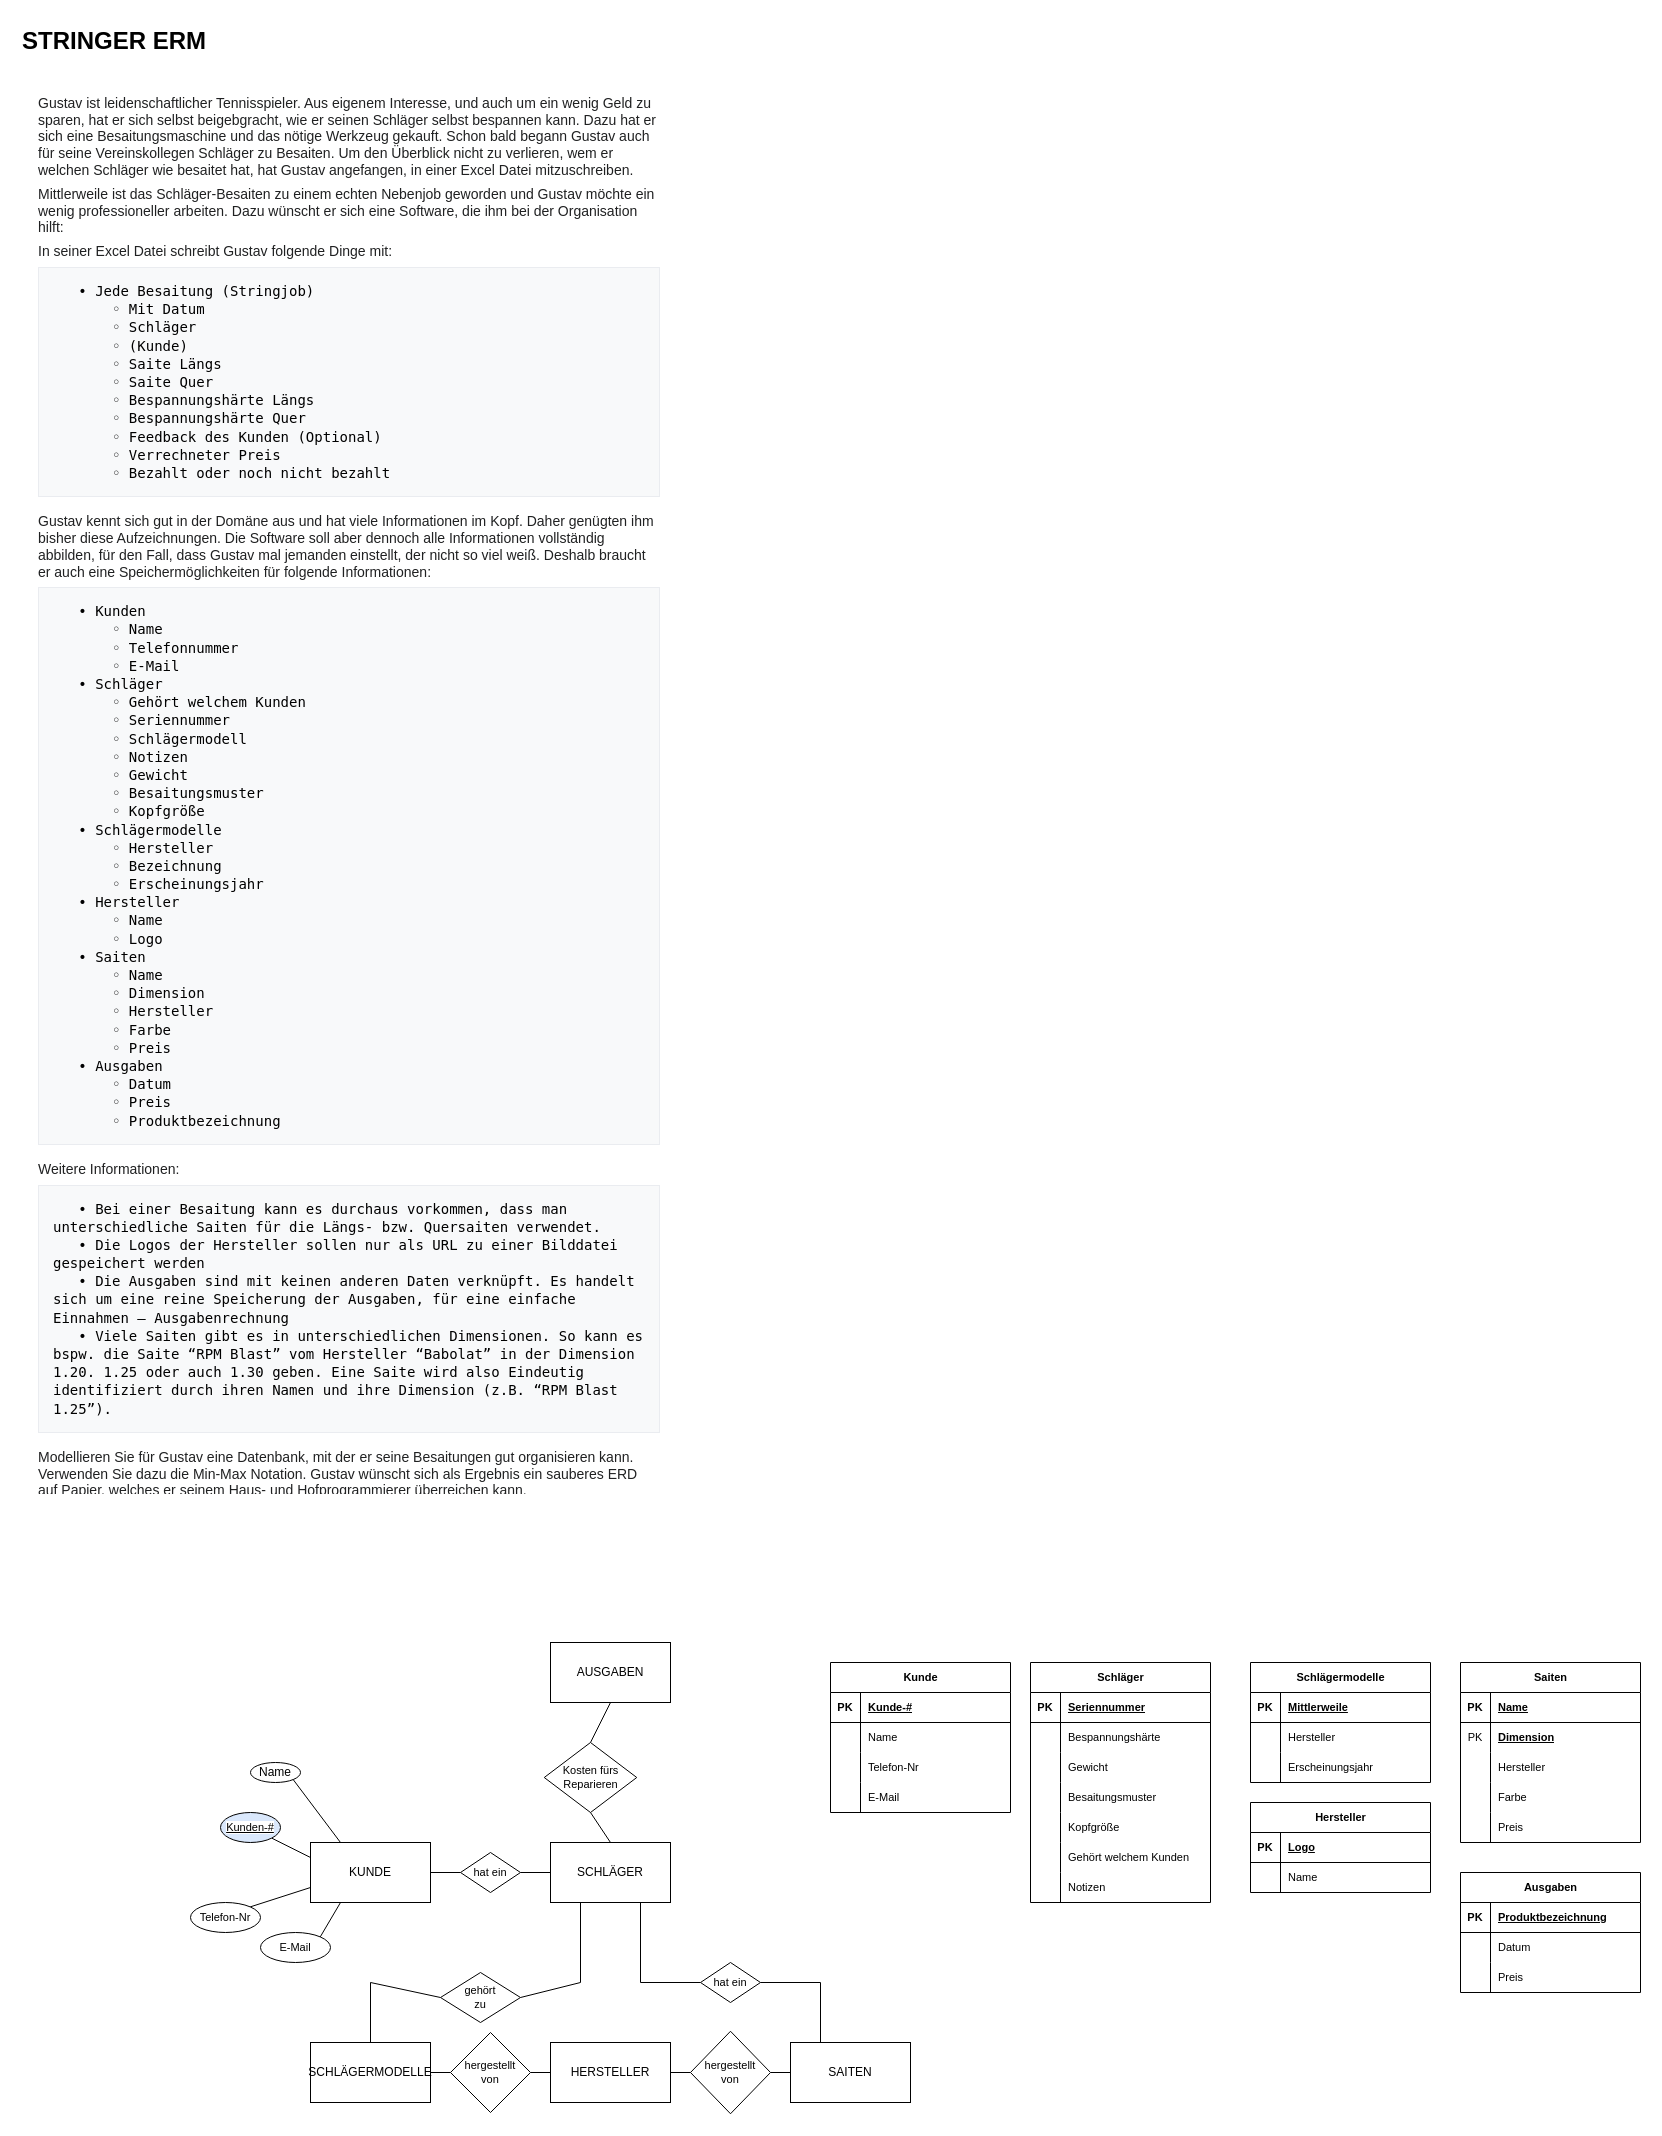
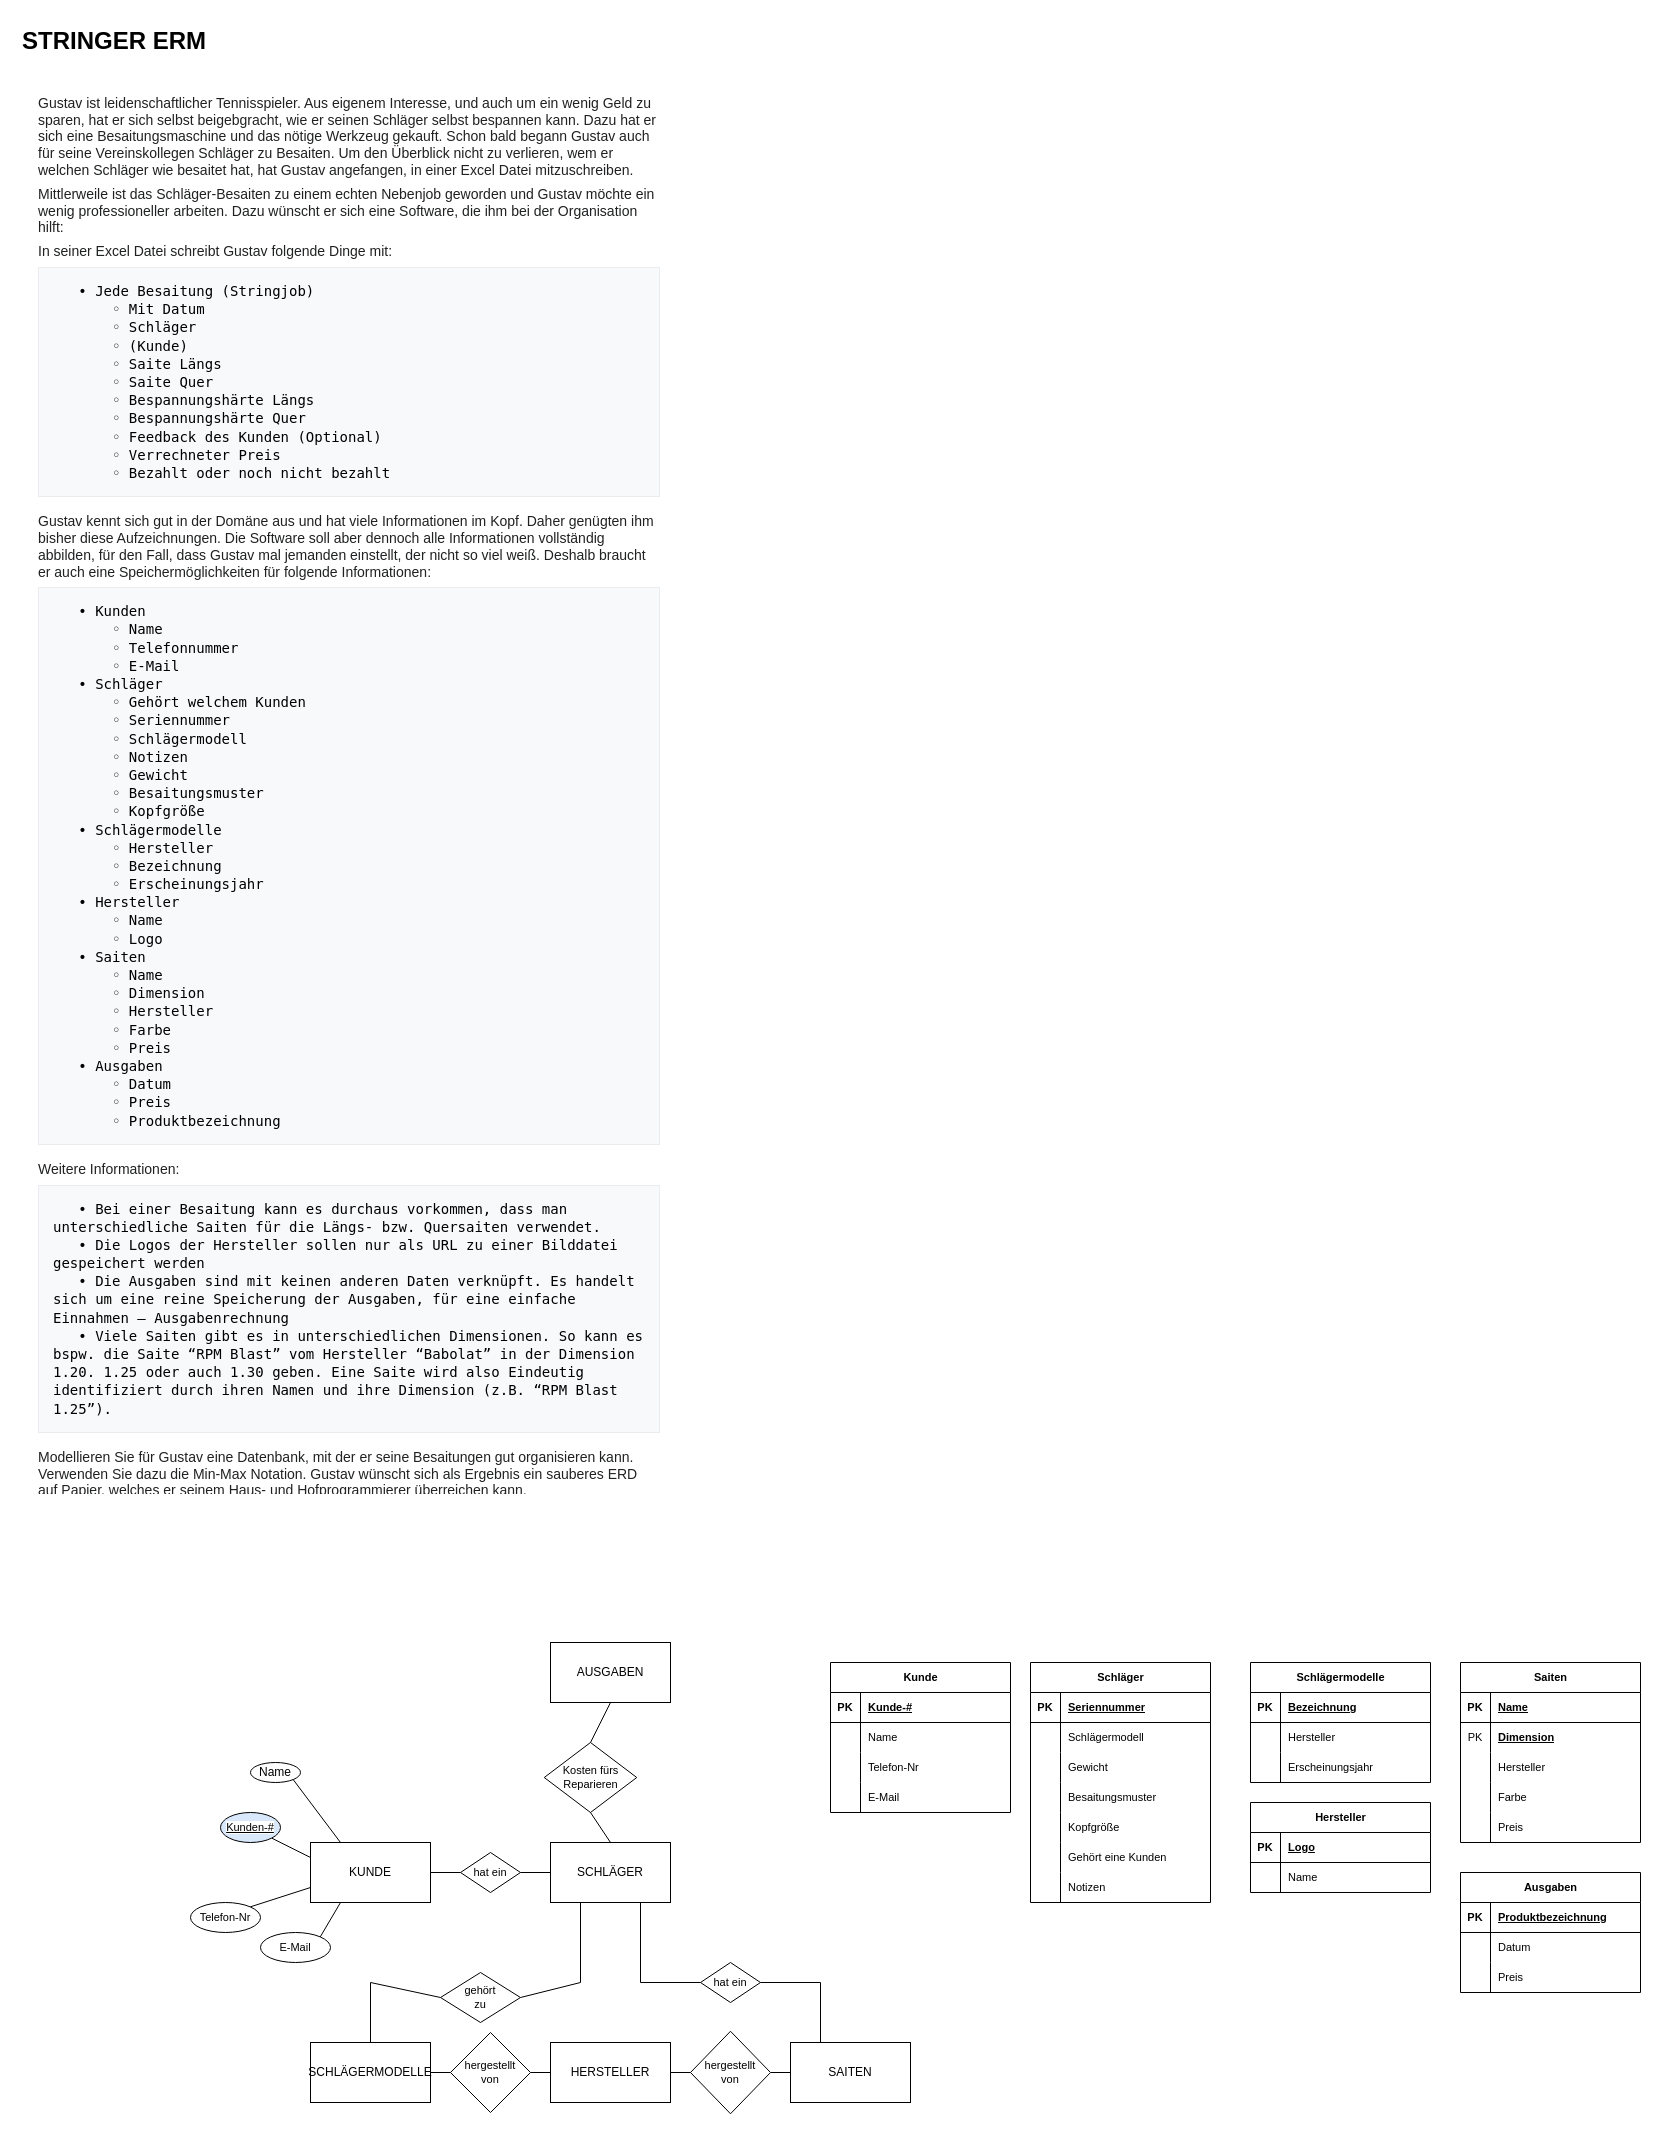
node "Mittlerweile": label "Mittlerweile" -> "Bezeichnung"
node "Bespannungshärte": label "Bespannungshärte" -> "Schlägermodell"
node "Gehört welchem Kunden": label "Gehört welchem Kunden" -> "Gehört eine Kunden"
